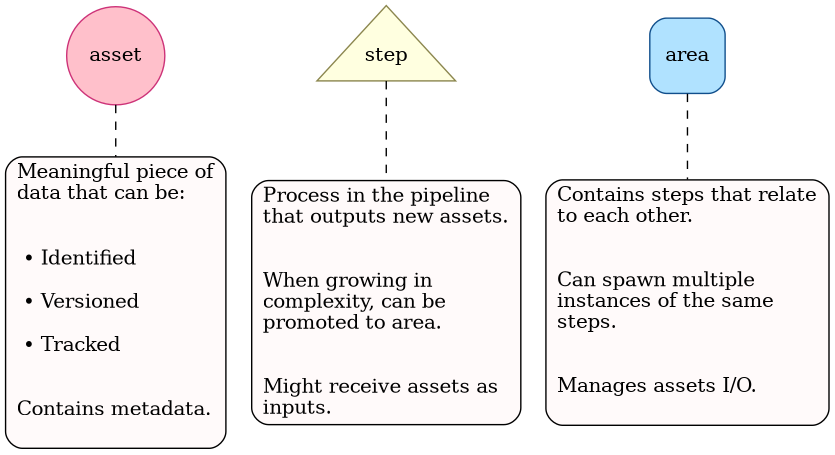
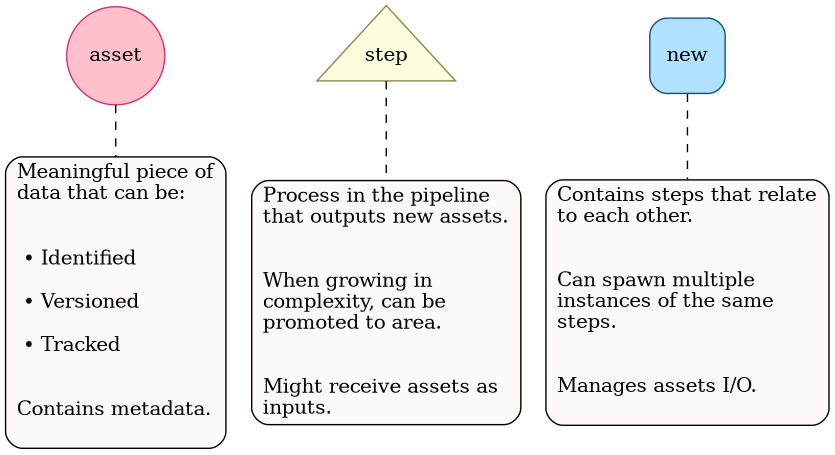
node "area": label "area" -> "new"
